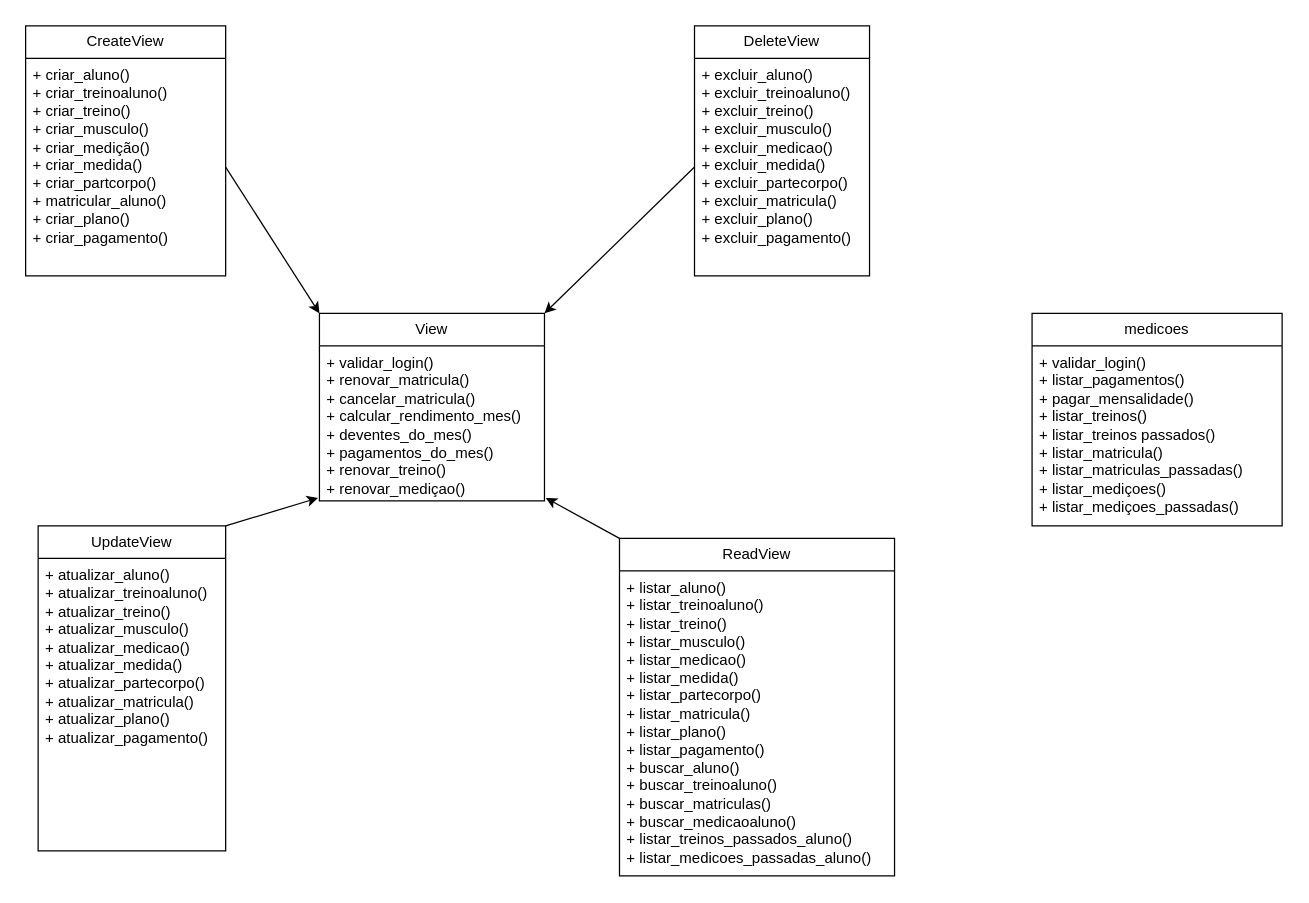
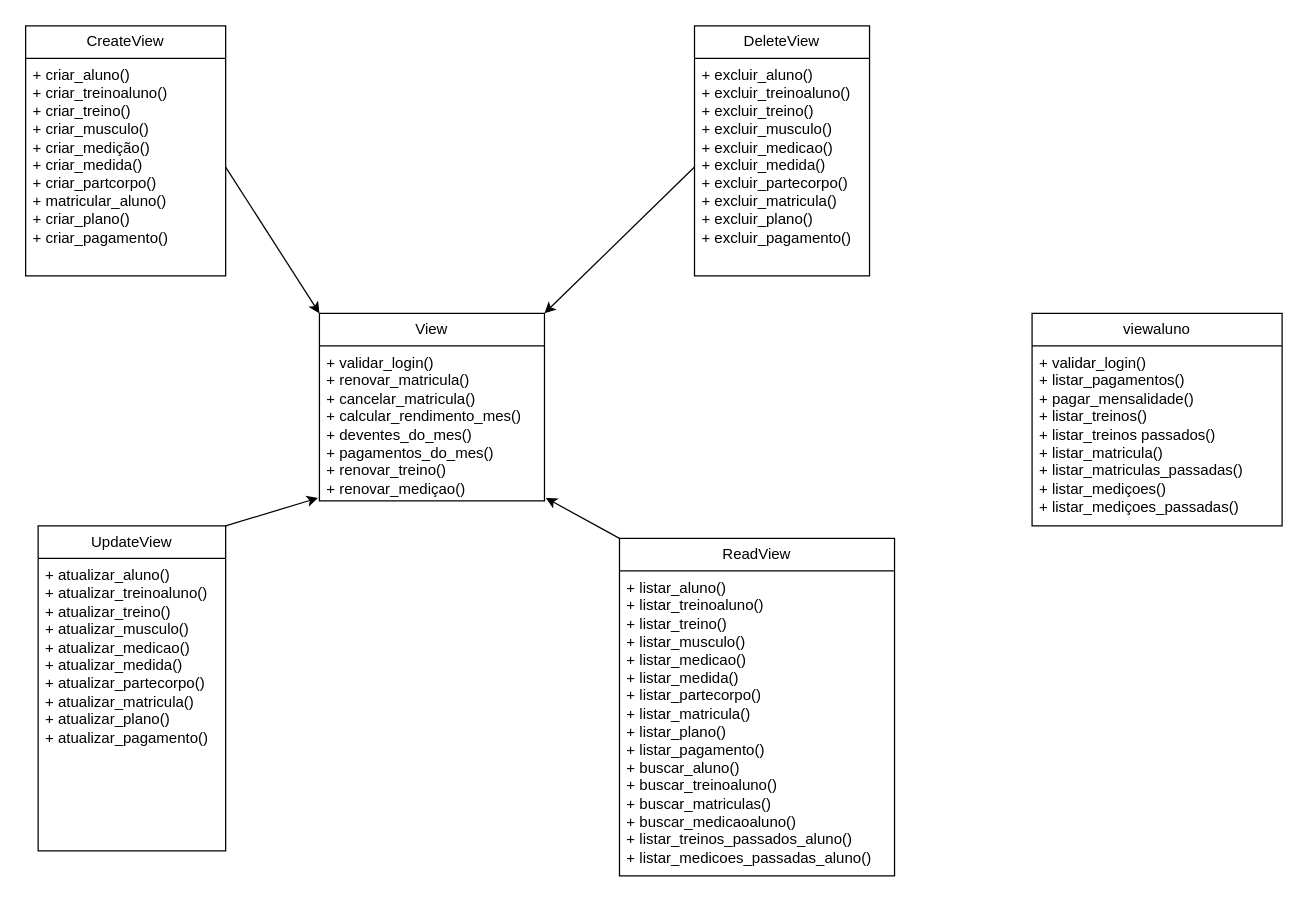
node "medicoes": label "medicoes" -> "viewaluno"
